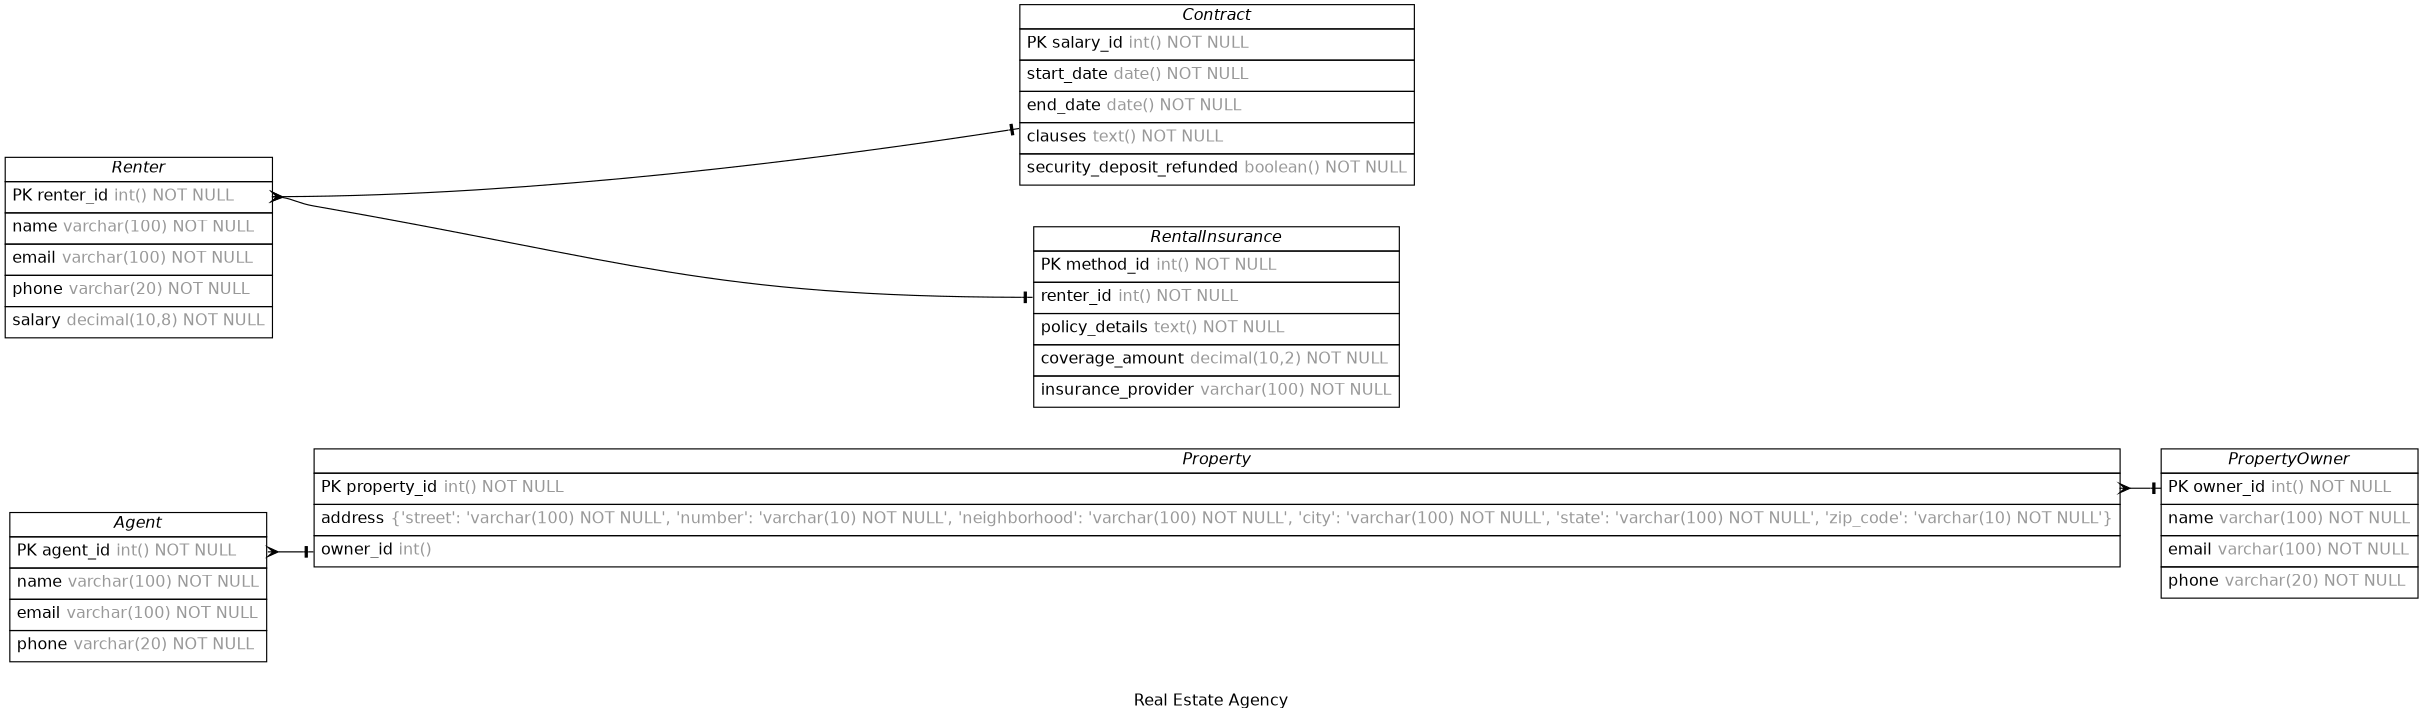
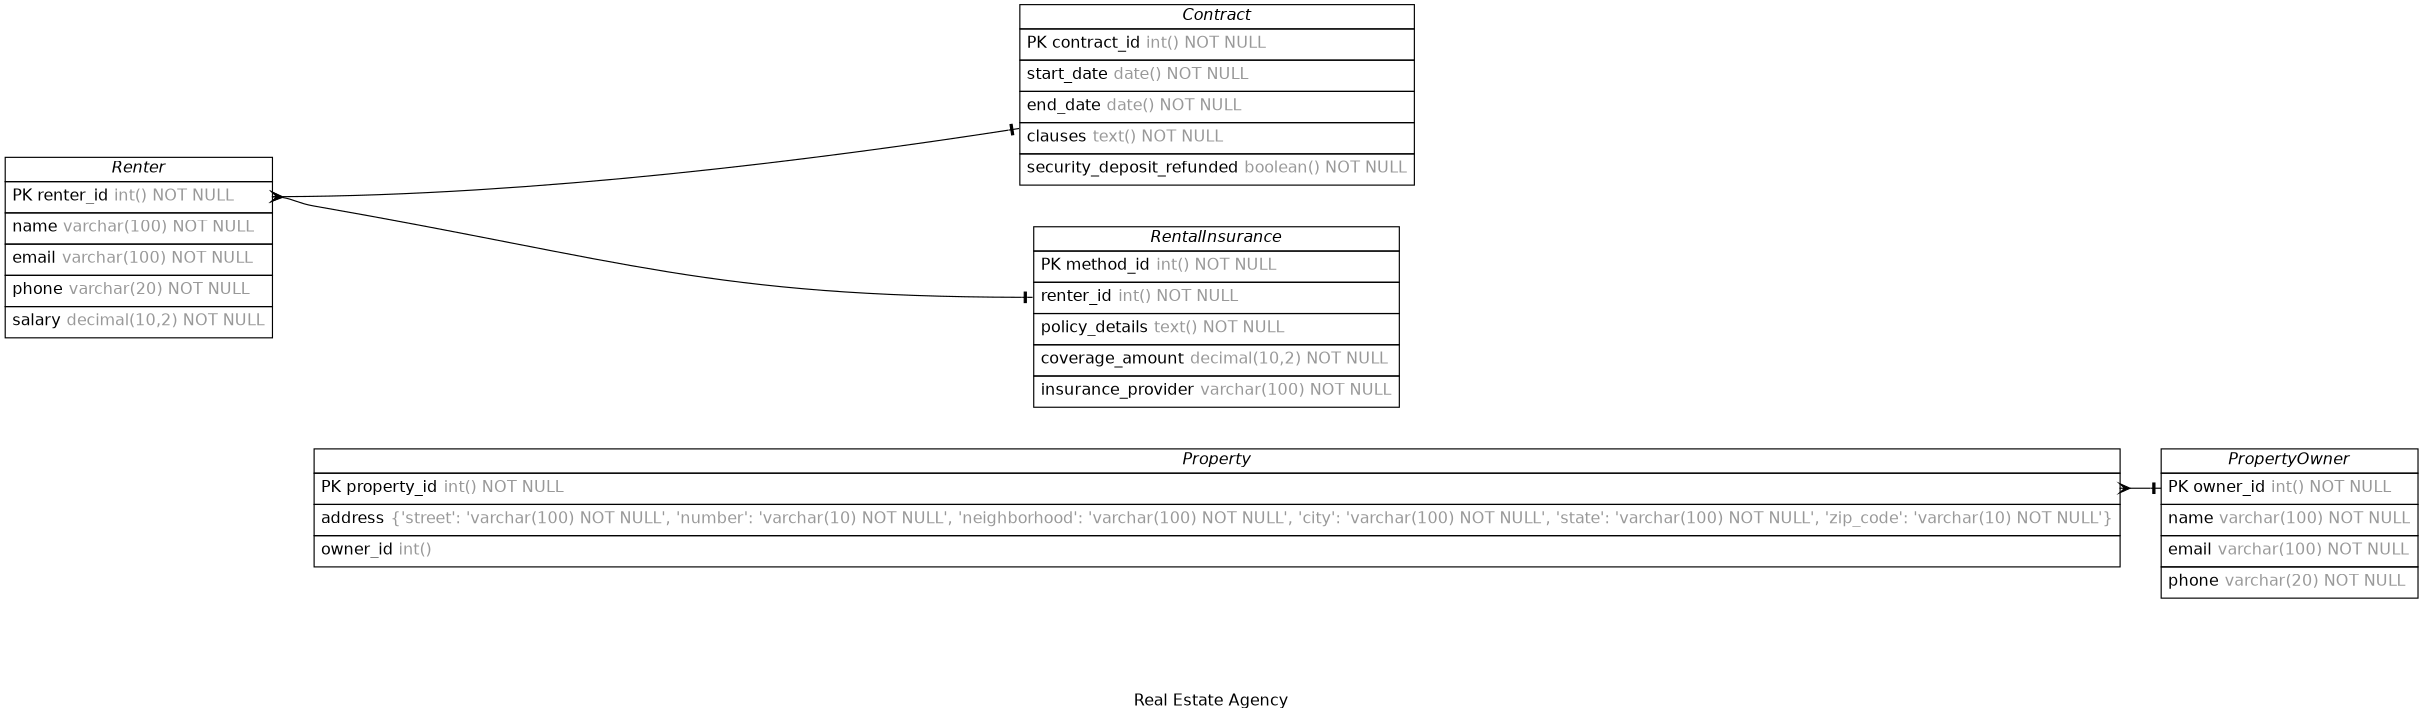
node "Contract": text "PK salary_id" -> "PK contract_id"
node "Renter": text "decimal(10,8) NOT NULL" -> "decimal(10,2) NOT NULL"
node "Agent": removed
